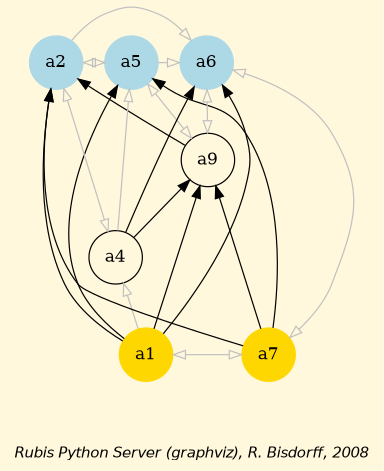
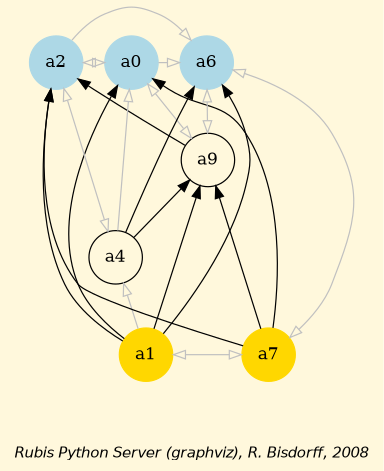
node "a5": label "a5" -> "a0"
